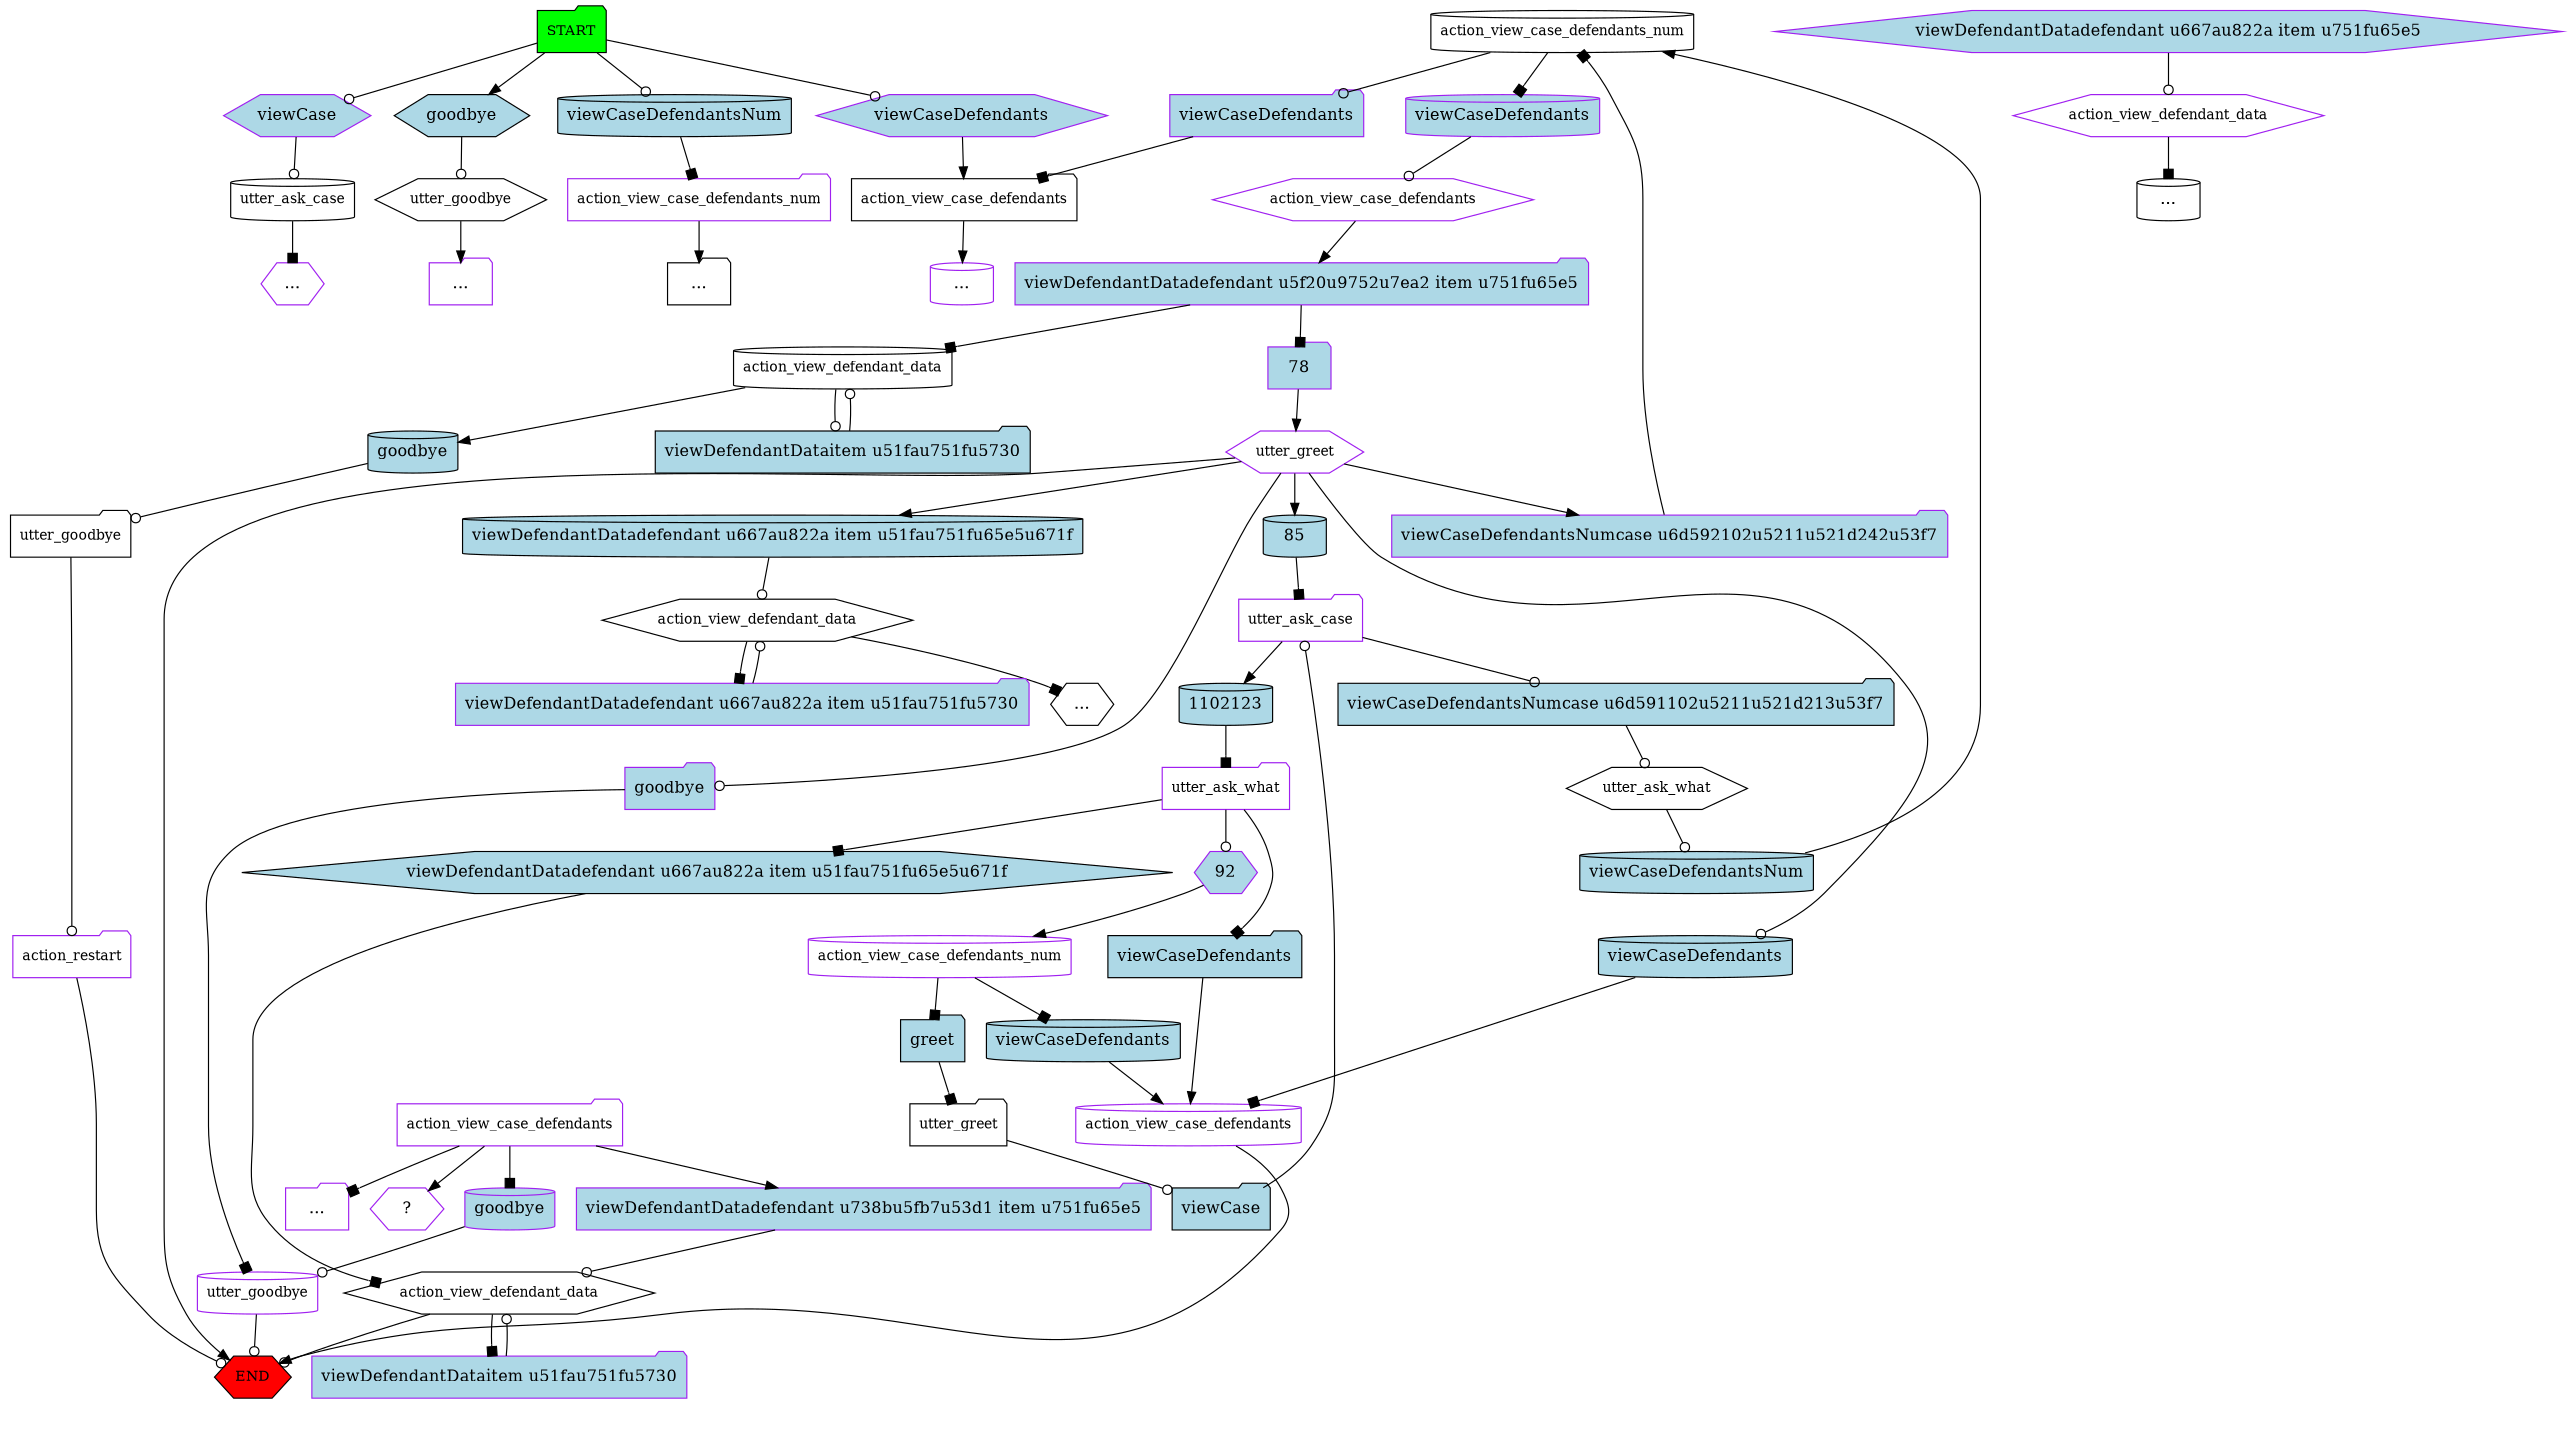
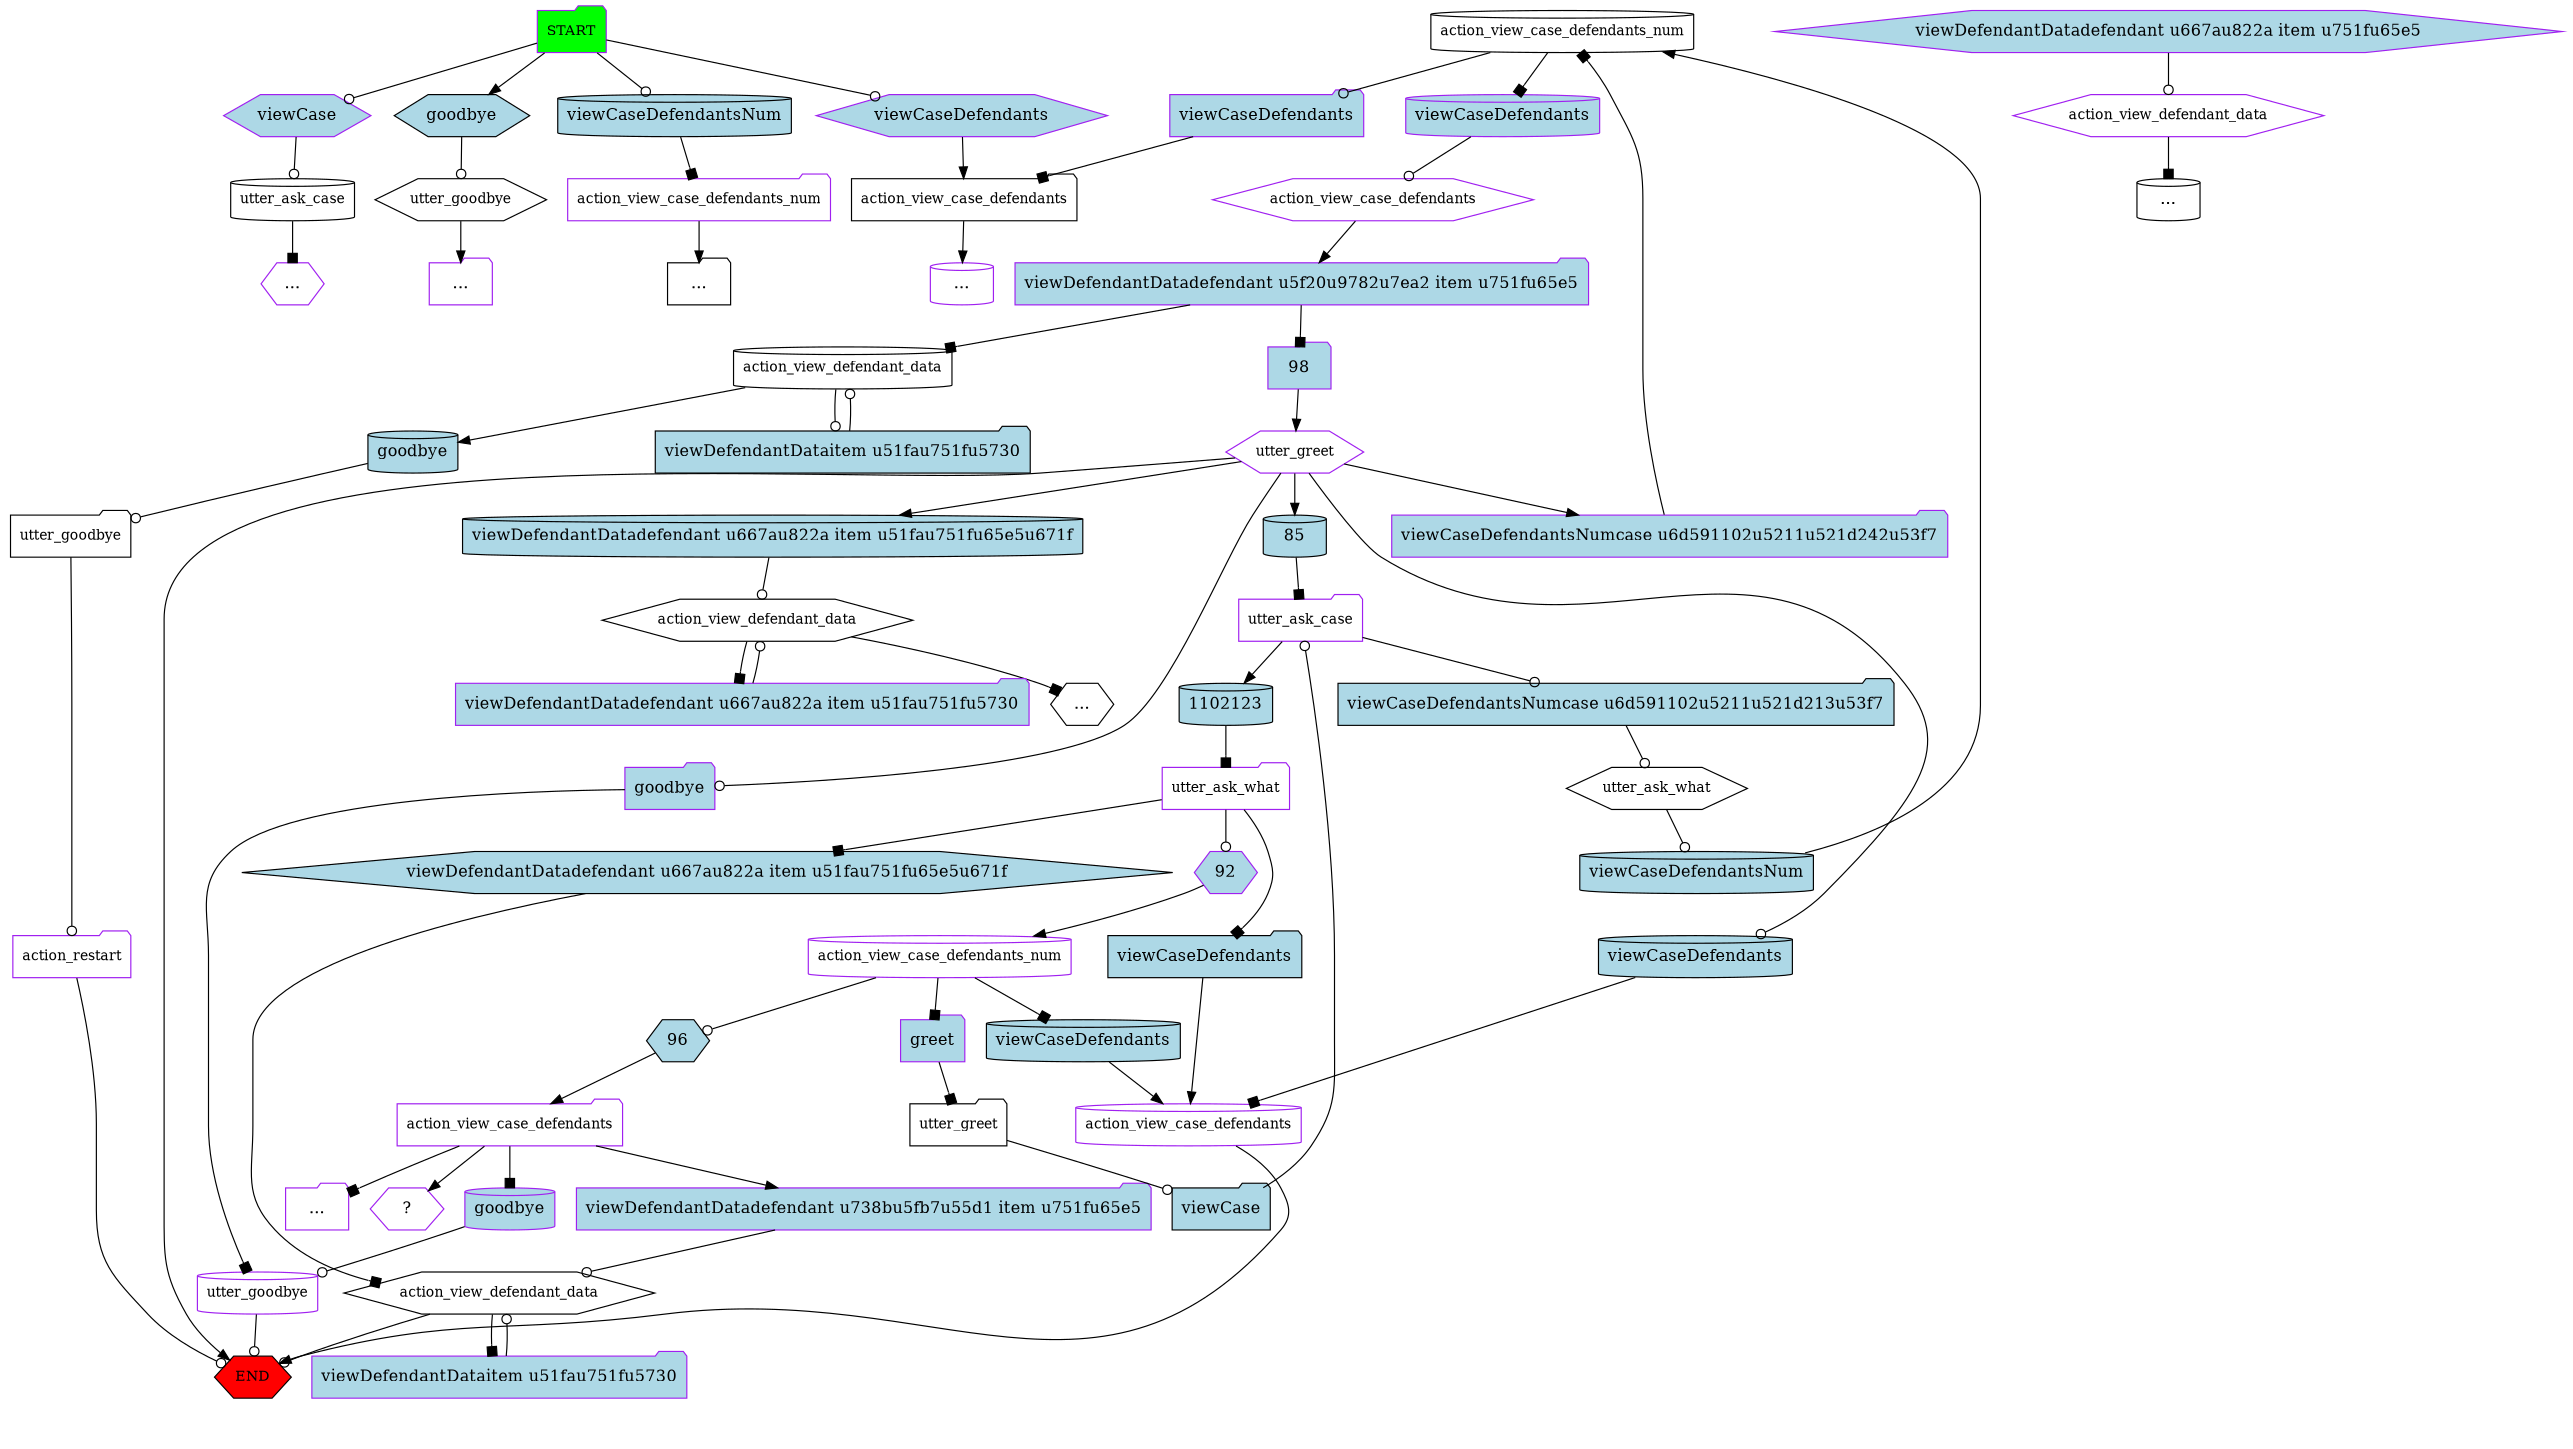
node "START": color black -> purple
node "viewDefendantDatadefendant u5f20u9752u7ea2 item u751fu65e5": label "viewDefendantDatadefendant u5f20u9752u7ea2 item u751fu65e5" -> "viewDefendantDatadefendant u5f20u9782u7ea2 item u751fu65e5"
node "78": label "78" -> "98"
node "viewCaseDefendantsNumcase u6d592102u5211u521d242u53f7": label "viewCaseDefendantsNumcase u6d592102u5211u521d242u53f7" -> "viewCaseDefendantsNumcase u6d591102u5211u521d242u53f7"
node "96": added
node "greet": color black -> purple
node "viewDefendantDatadefendant u738bu5fb7u53d1 item u751fu65e5": label "viewDefendantDatadefendant u738bu5fb7u53d1 item u751fu65e5" -> "viewDefendantDatadefendant u738bu5fb7u55d1 item u751fu65e5"
